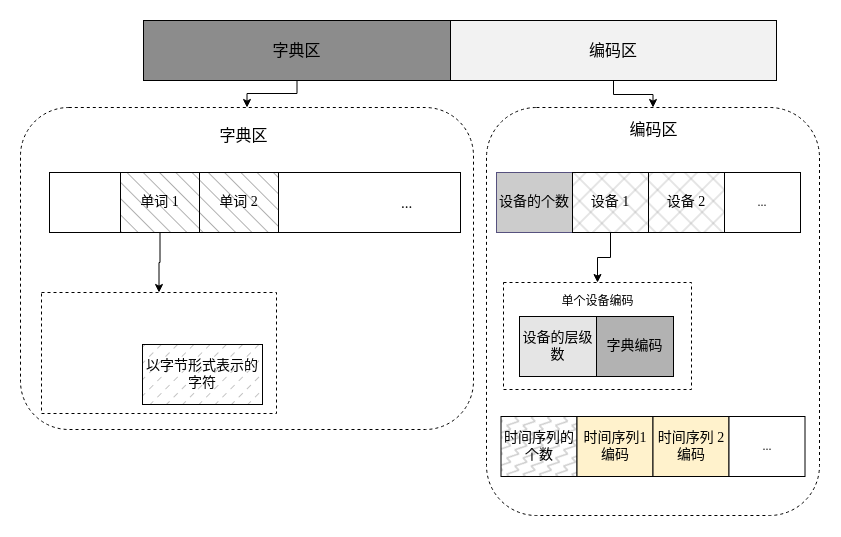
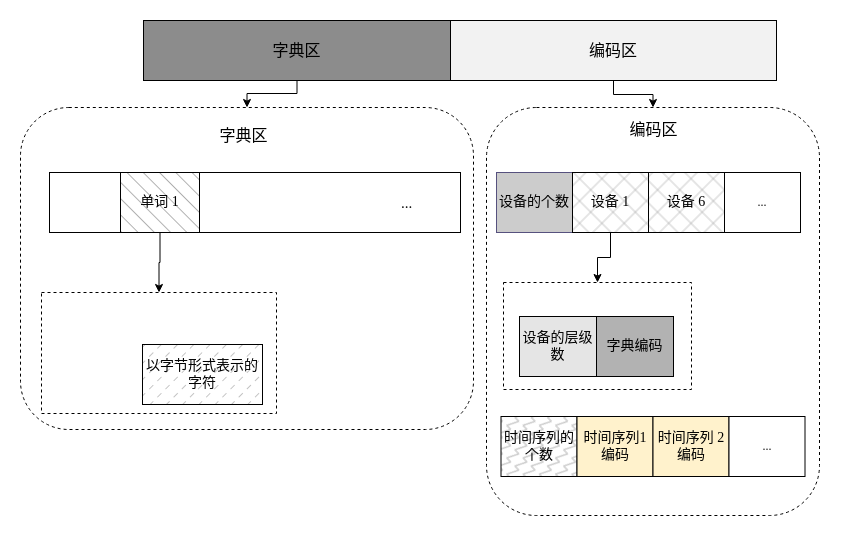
node "单词 2": removed
node "设备 2": label "设备 2" -> "设备 6"
node "单个设备编码": removed
